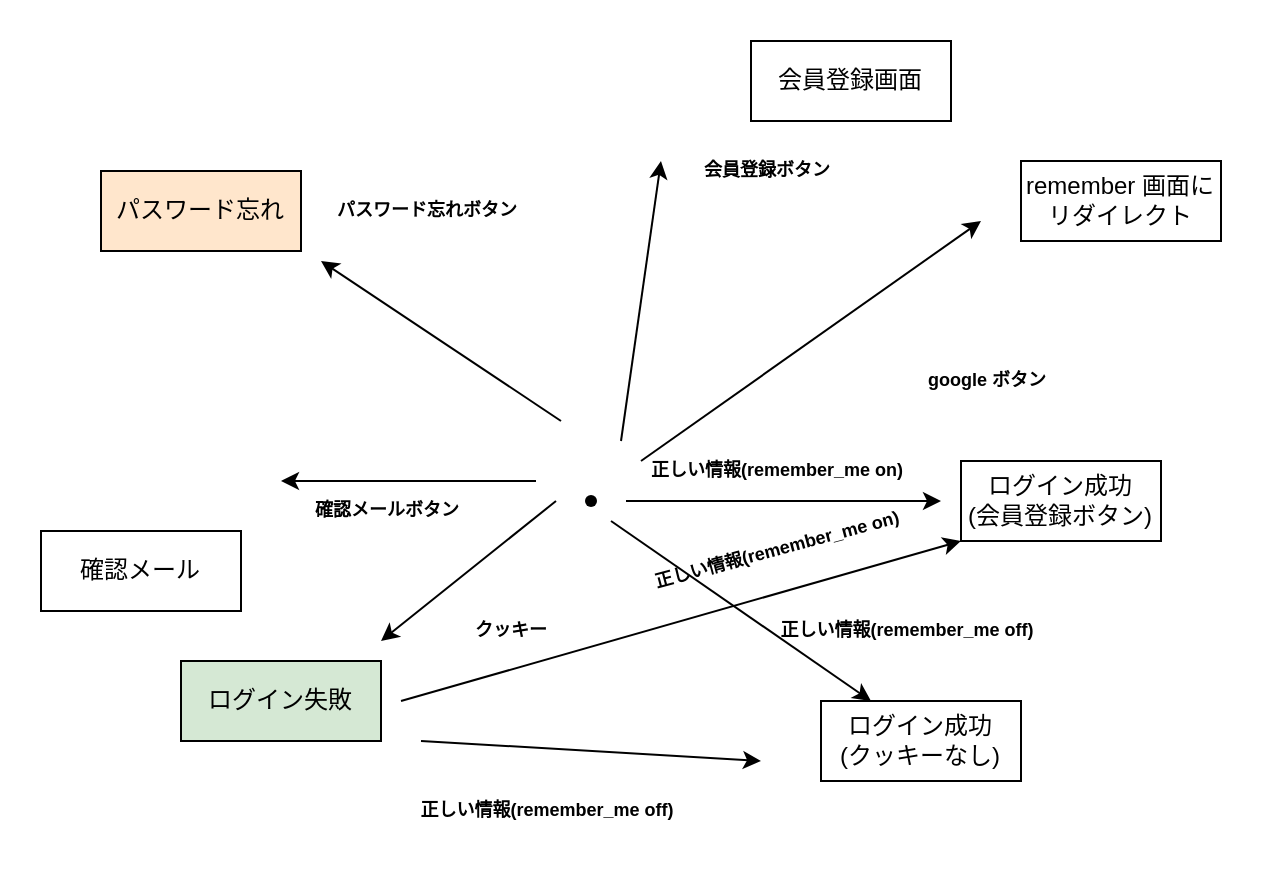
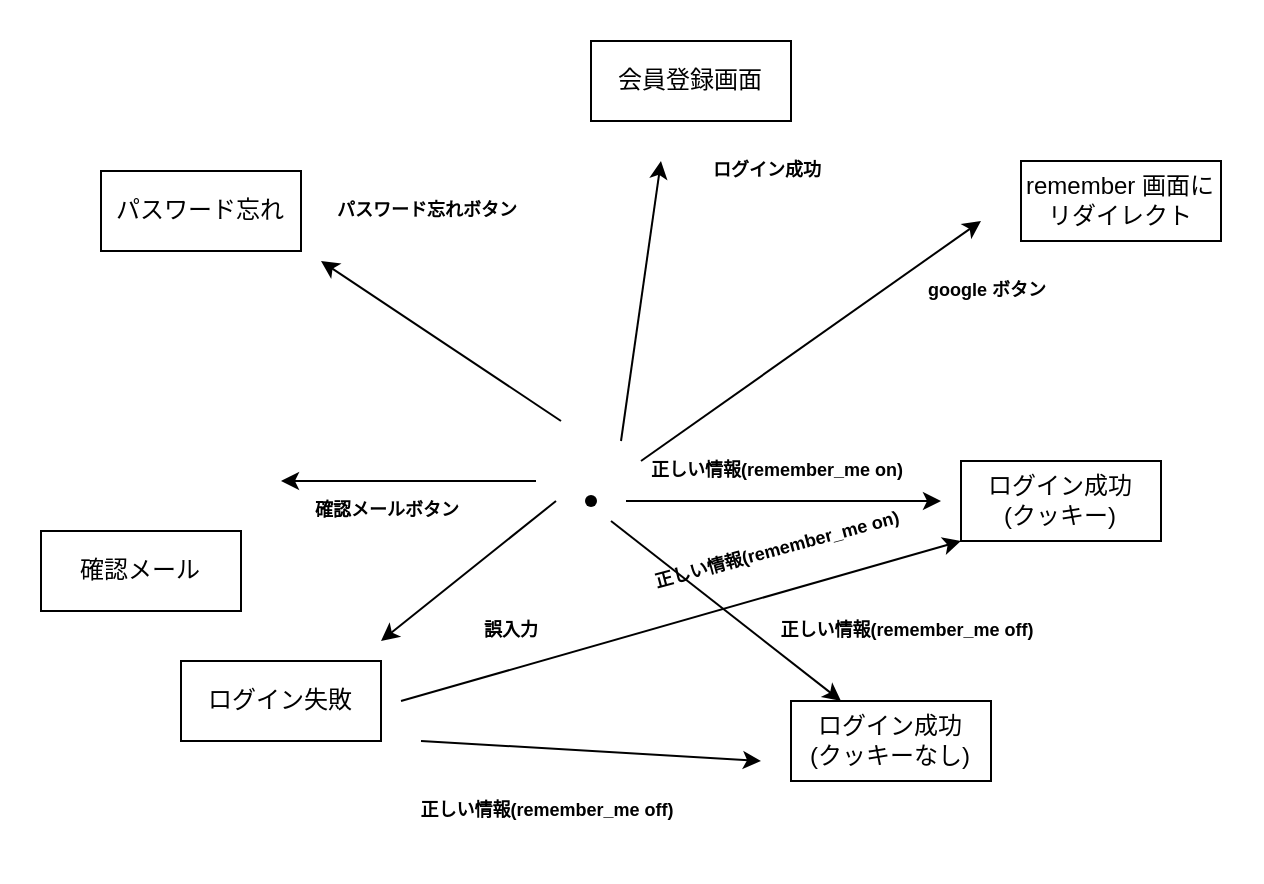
node "会員登録画面": moved (851, 81) -> (691, 81)
node "会員登録ボタン": label "会員登録ボタン" -> "ログイン成功"
node "パスワード忘れ": fillcolor #ffe6cc -> #ffffff
node "google ボタン": moved (986, 381) -> (986, 291)
node "ログイン成功 (会員登録ボタン)": label "ログイン成功 (会員登録ボタン)" -> "ログイン成功 (クッキー)"
node "クッキー": label "クッキー" -> "誤入力"
node "ログイン失敗": fillcolor #d5e8d4 -> #ffffff
node "ログイン成功 (クッキーなし)": moved (921, 741) -> (891, 741)
